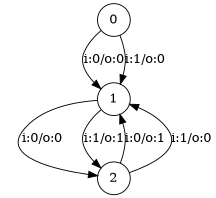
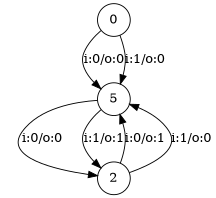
node "1": label "1" -> "5"
